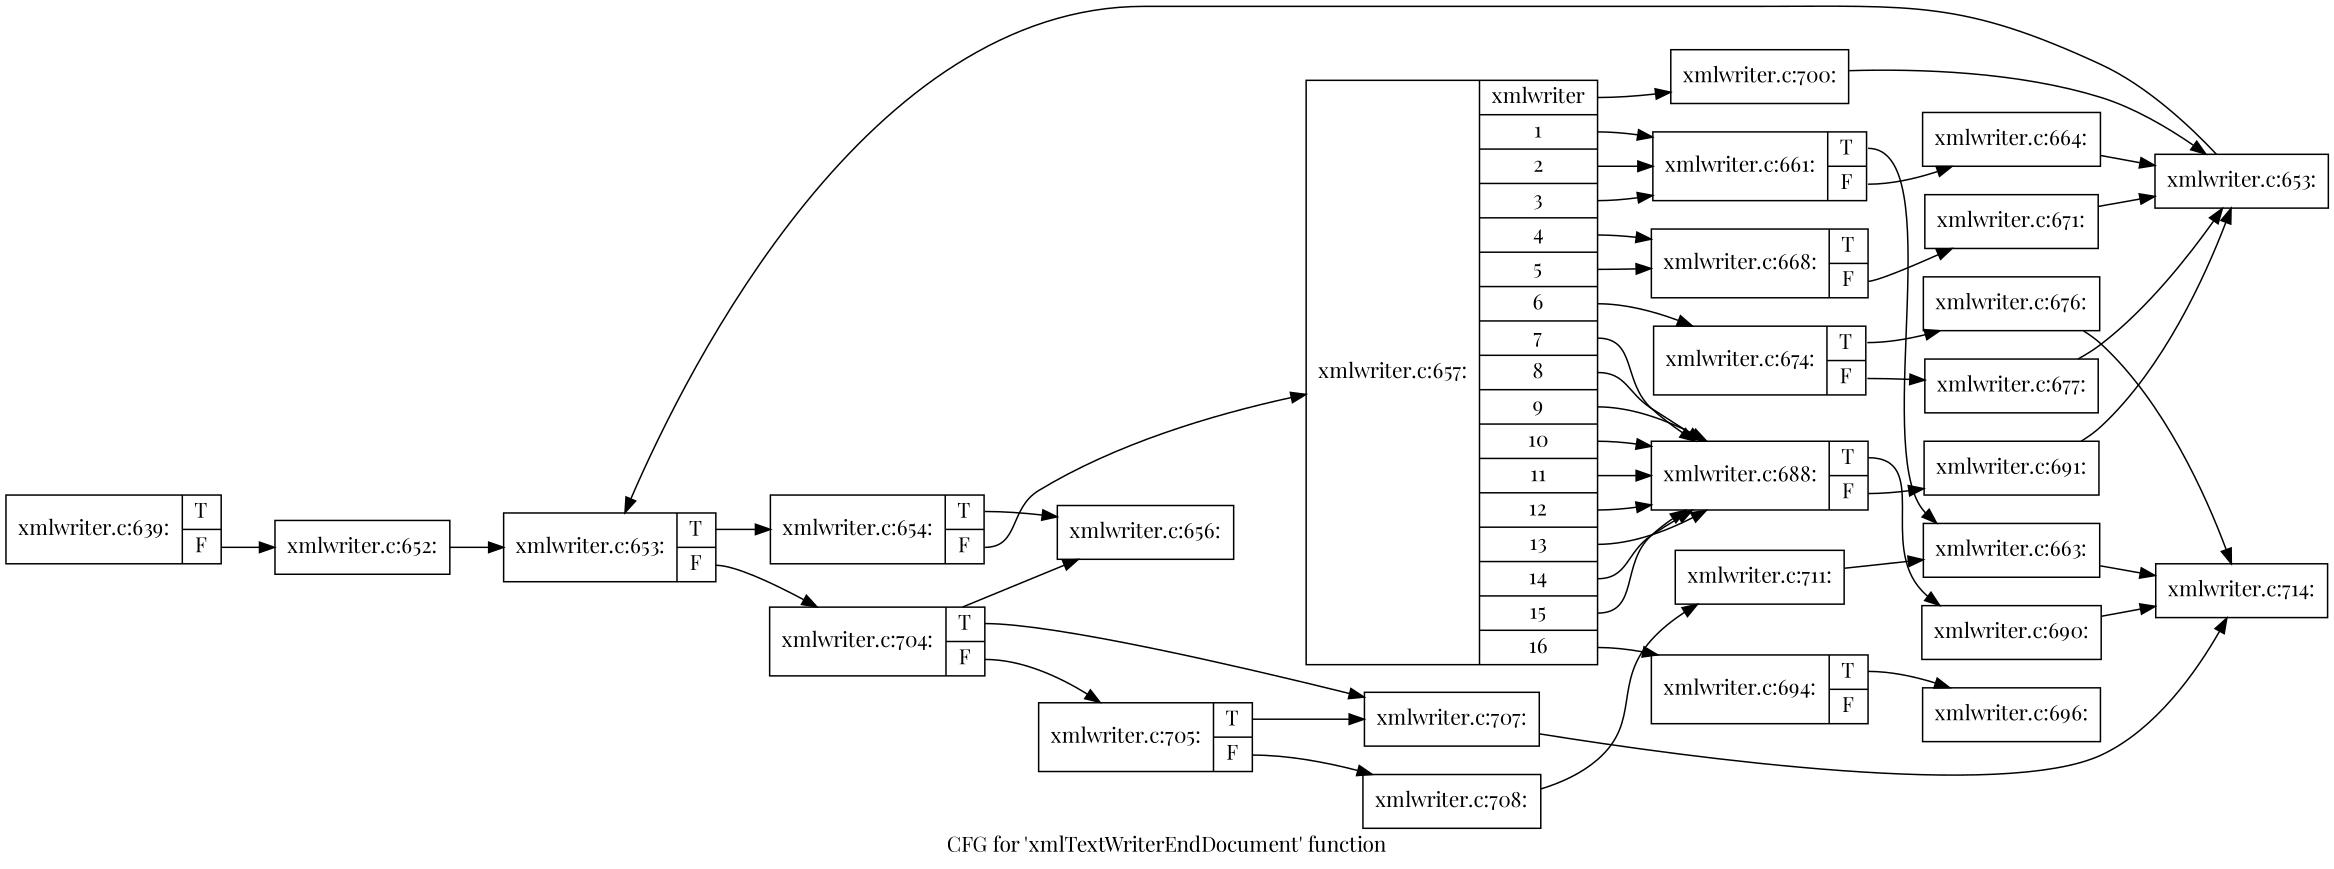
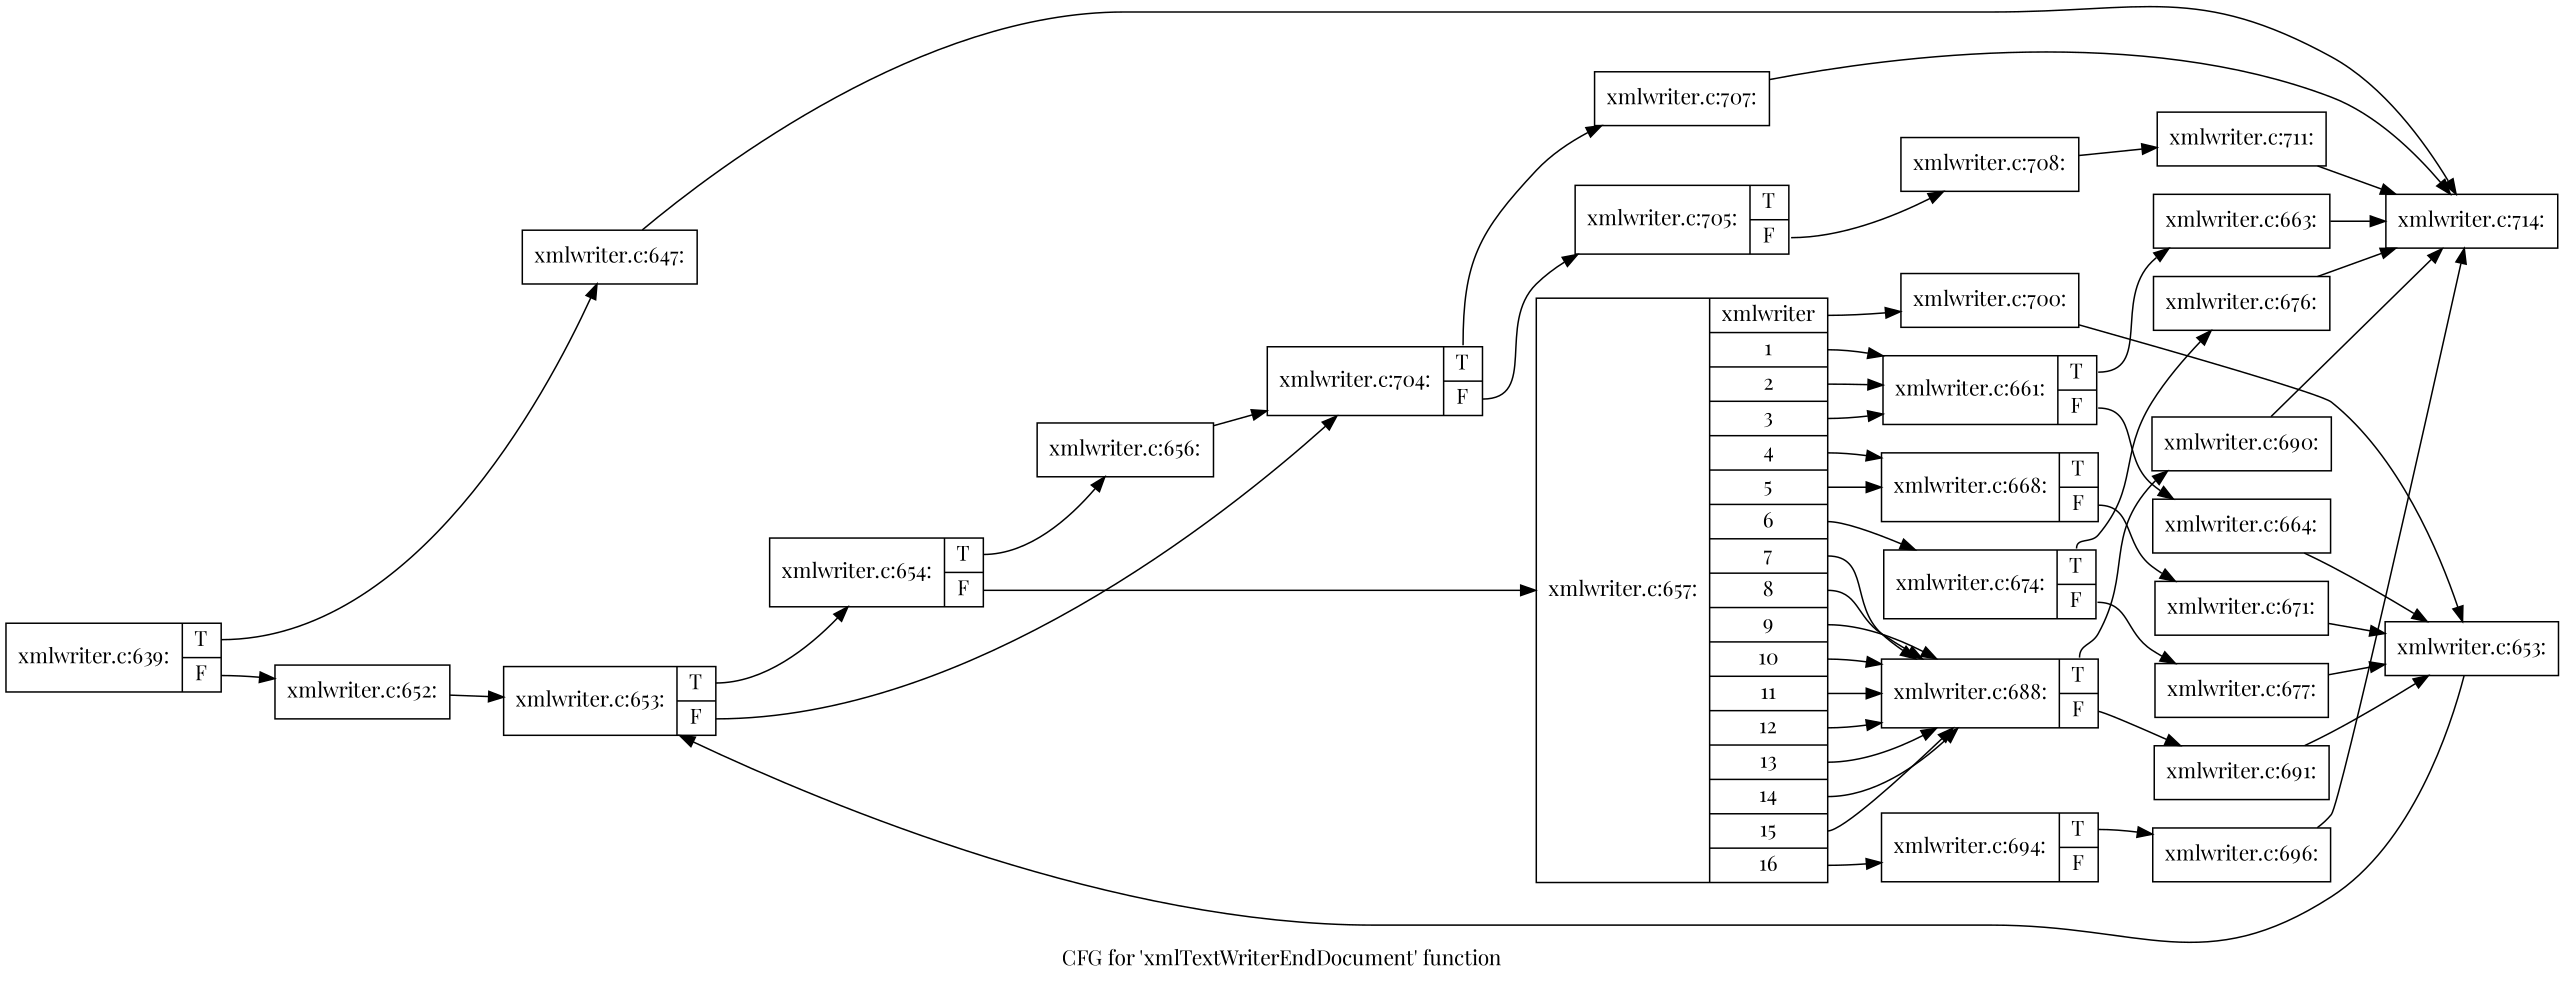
node "xmlwriter.c:647:": added
edge "xmlwriter.c:696:" -> "xmlwriter.c:714:": added
edge "xmlwriter.c:711:" -> "xmlwriter.c:663:": now "xmlwriter.c:711:" -> "xmlwriter.c:714:"
edge "xmlwriter.c:704:" -> "xmlwriter.c:656:": reversed
edge "xmlwriter.c:705:" -> "xmlwriter.c:707:": removed
